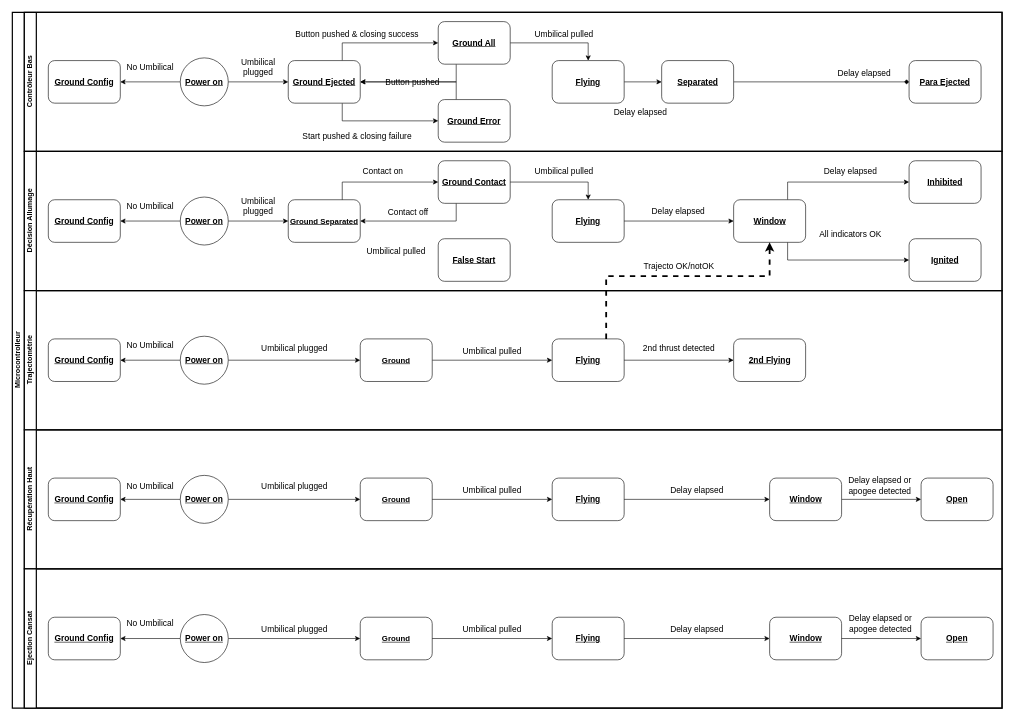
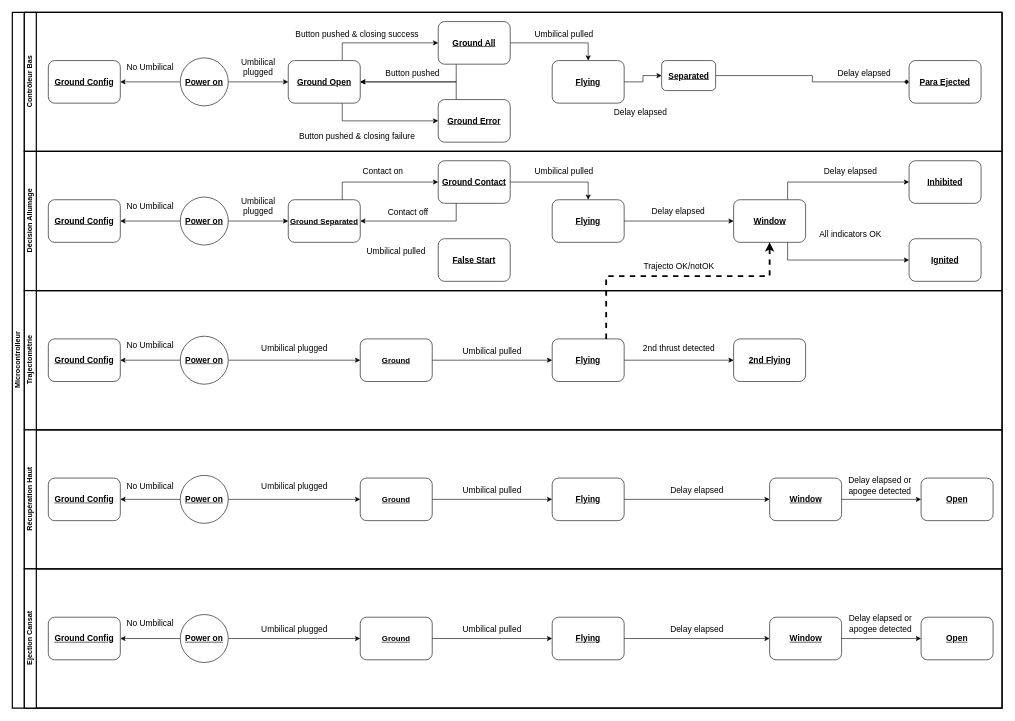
node "Ground Ejected": label "Ground Ejected" -> "Ground Open"
node "Button pushed": moved (413, 82) -> (413, 73)
node "Separated": size 72x43 -> 54x30
node "Start pushed & closing failure": label "Start pushed & closing failure" -> "Button pushed & closing failure"
